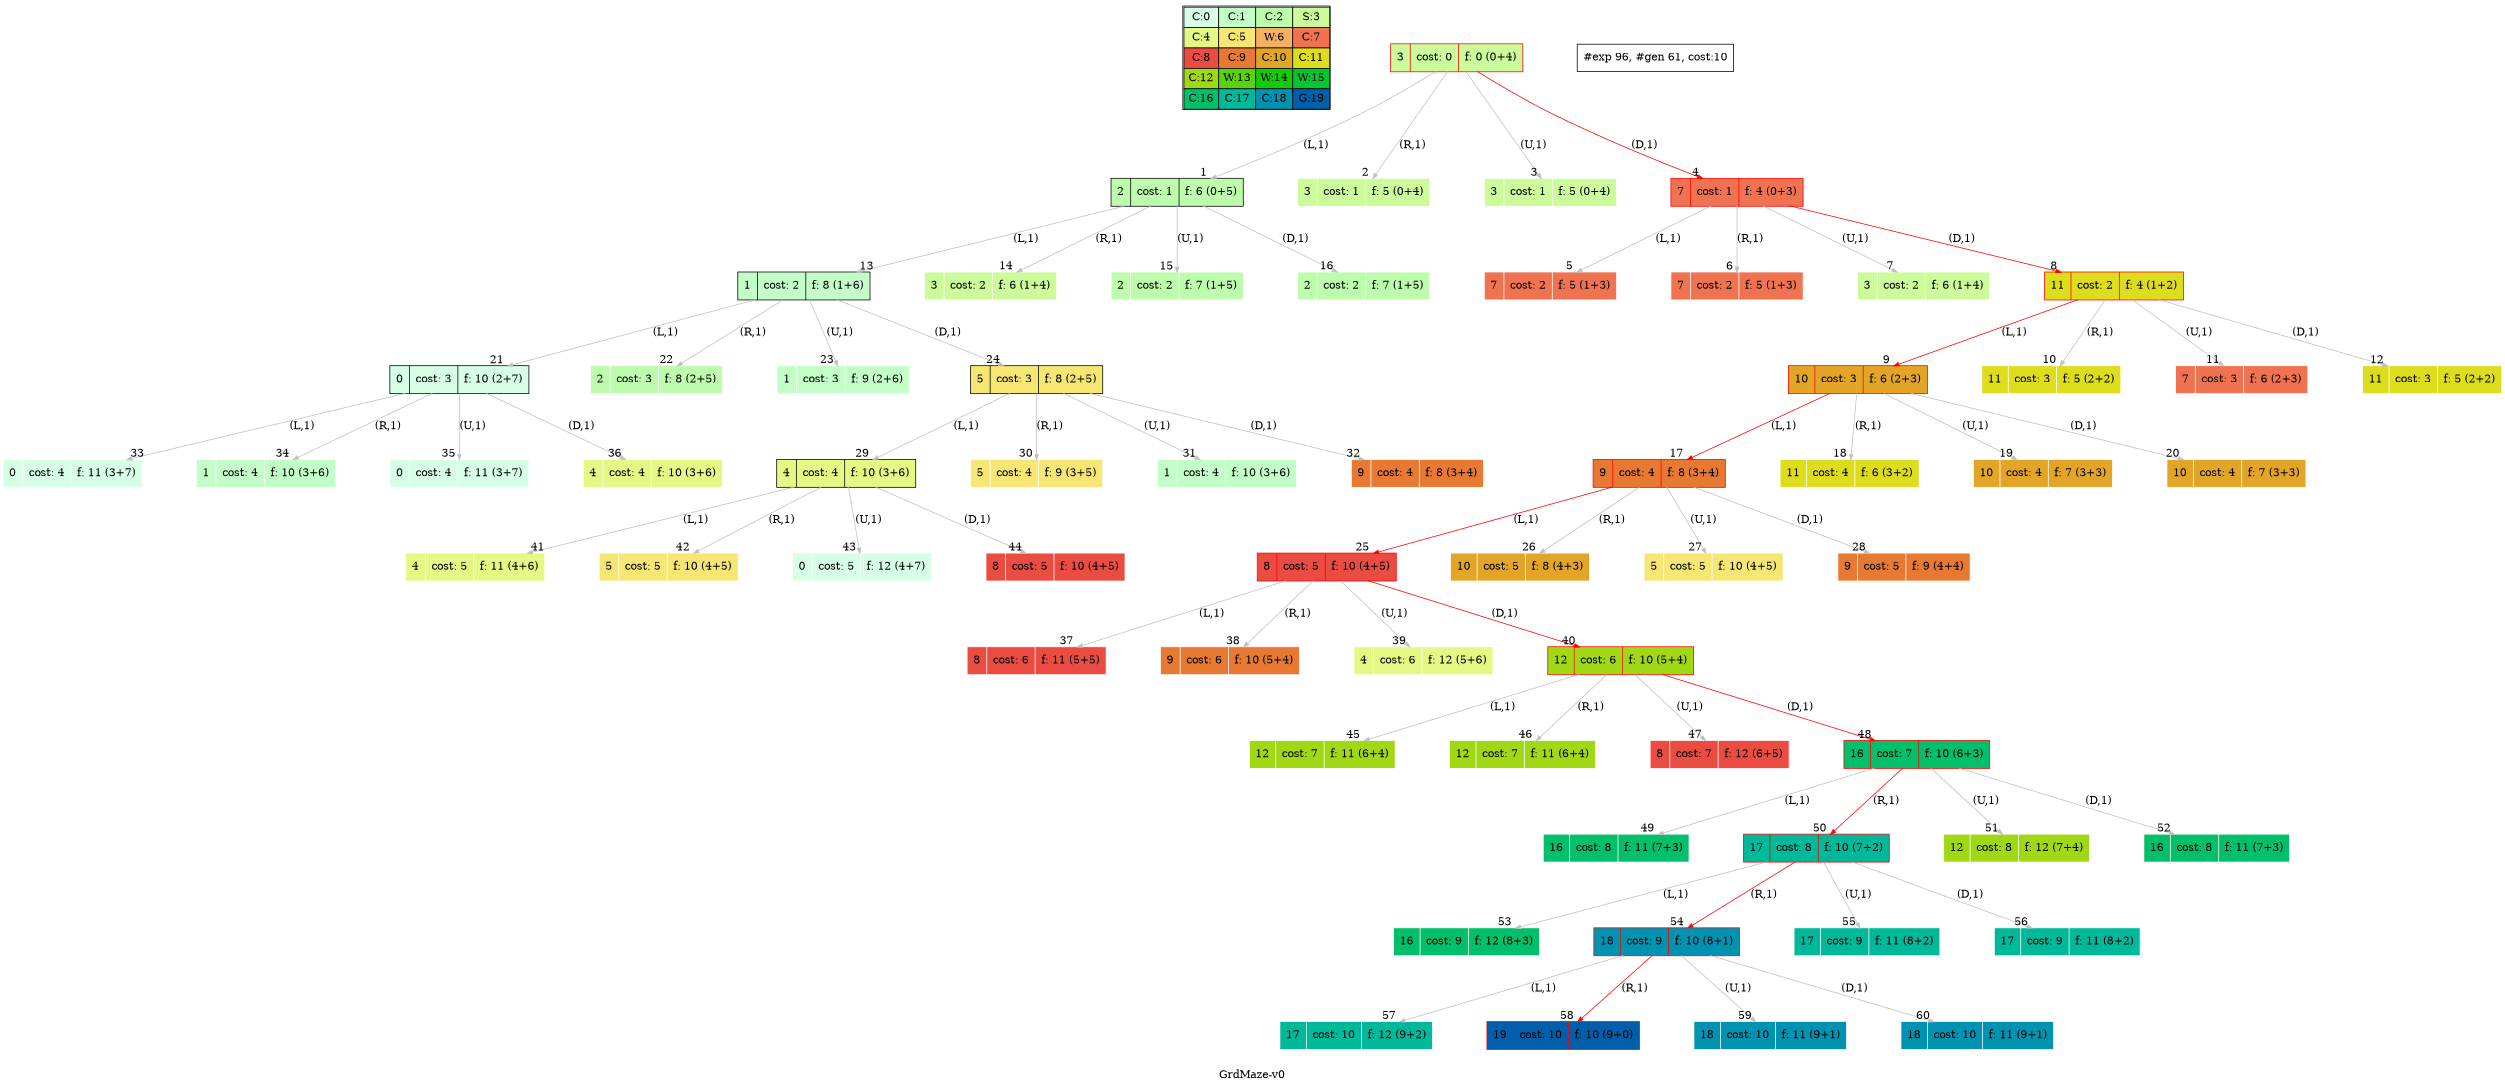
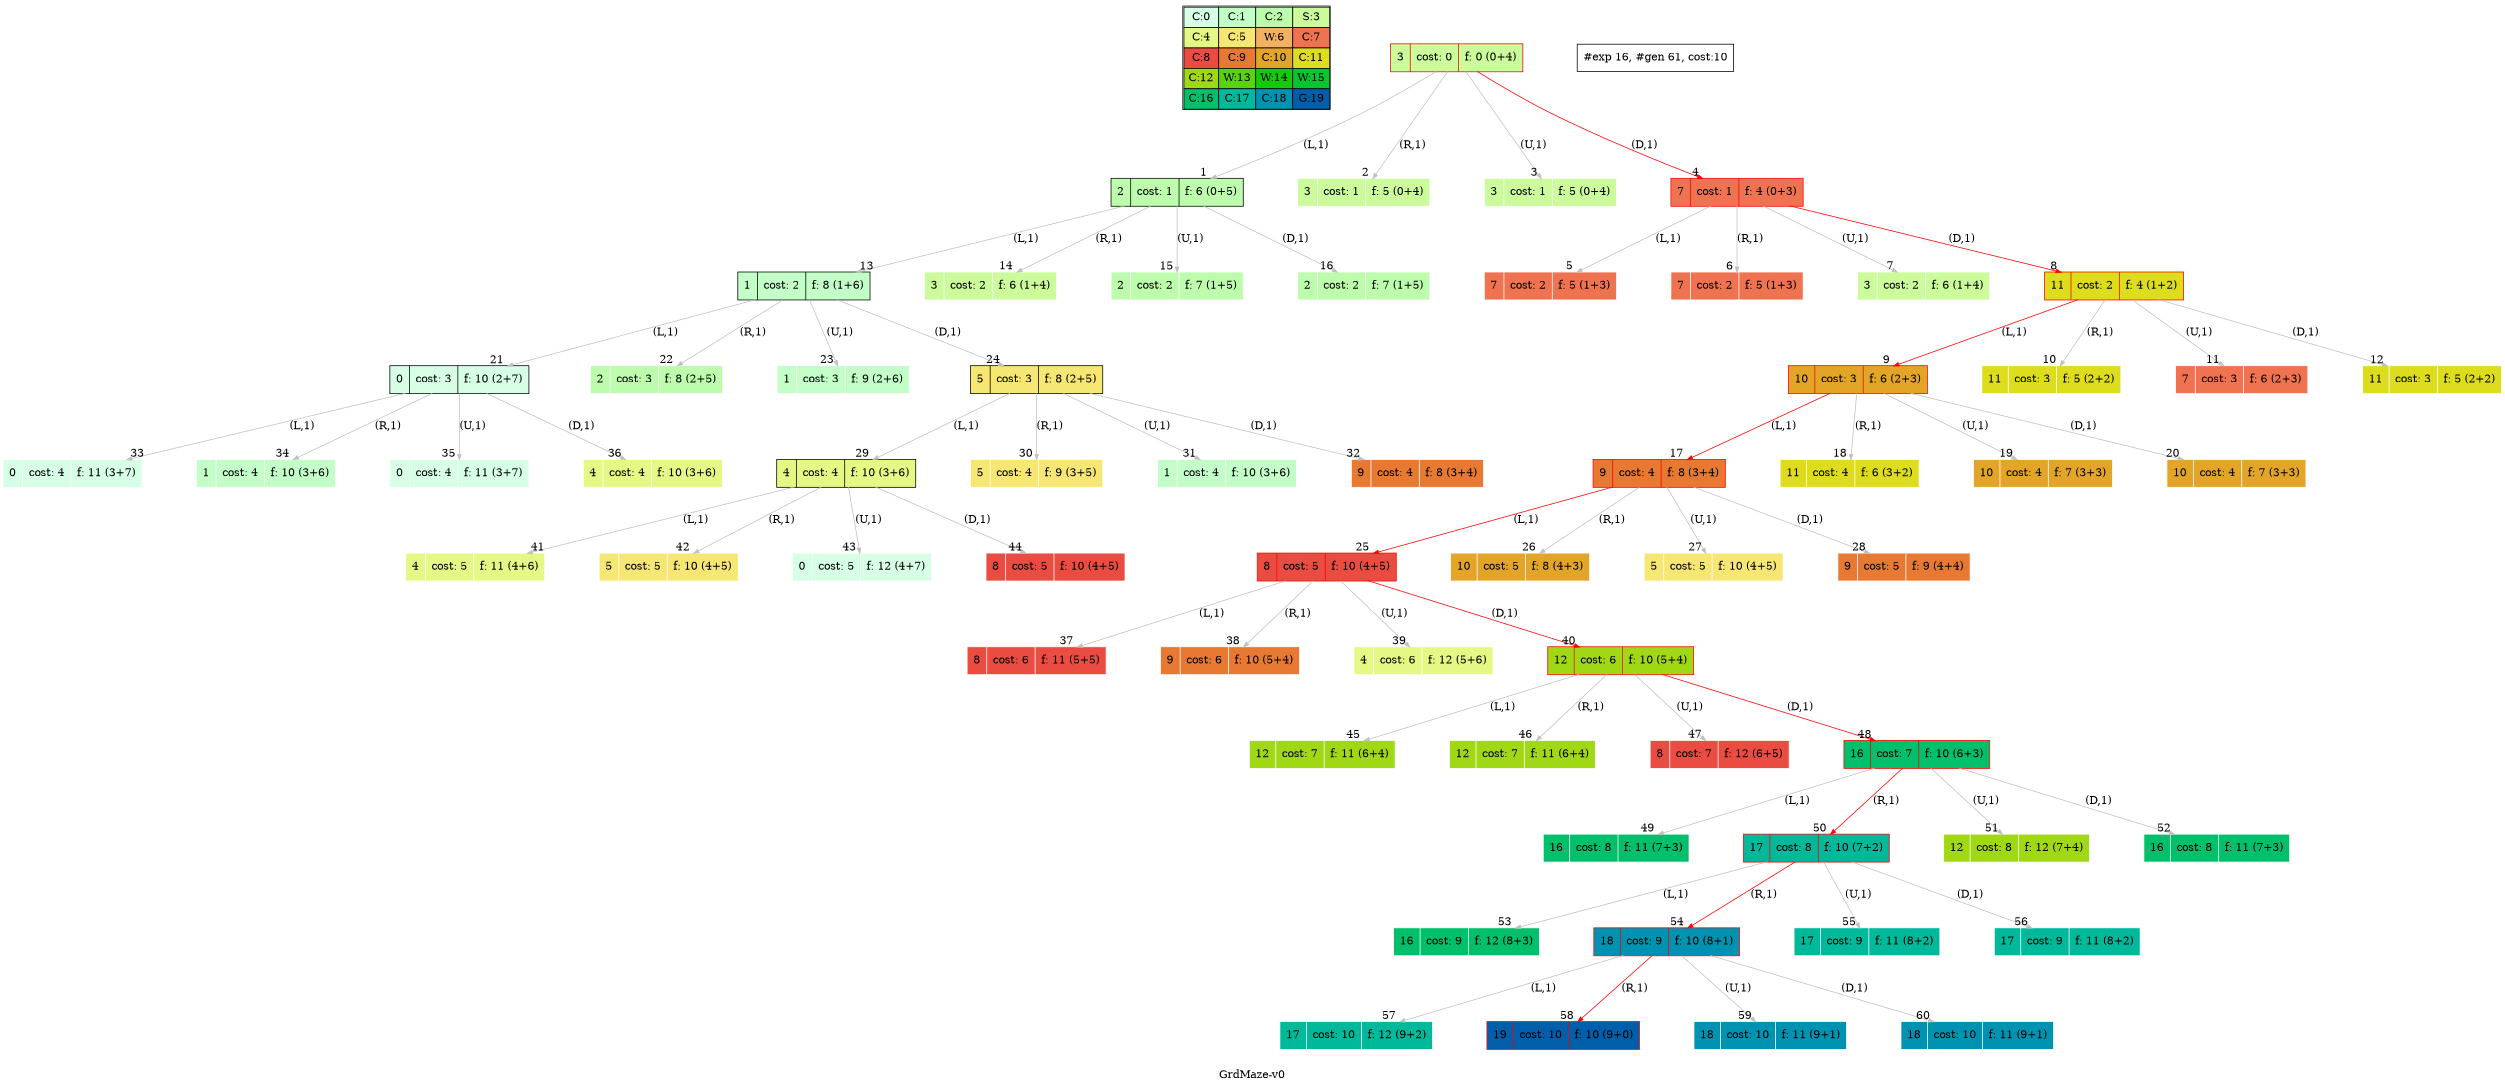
node "#exp 96, #gen 61, cost:10": label "#exp 96, #gen 61, cost:10" -> "#exp 16, #gen 61, cost:10"
